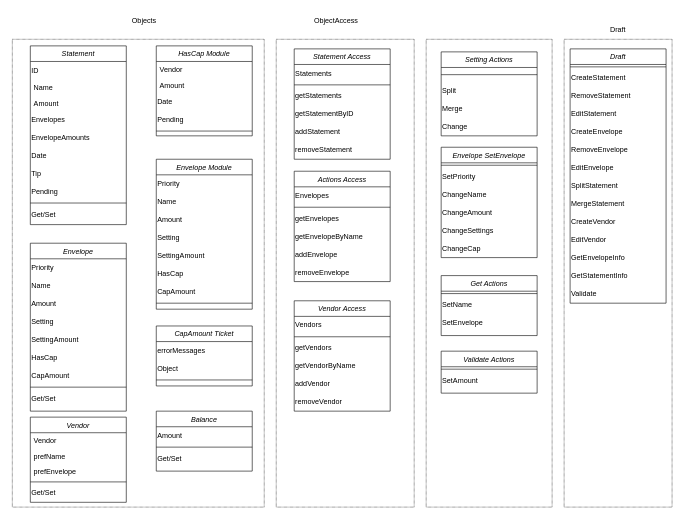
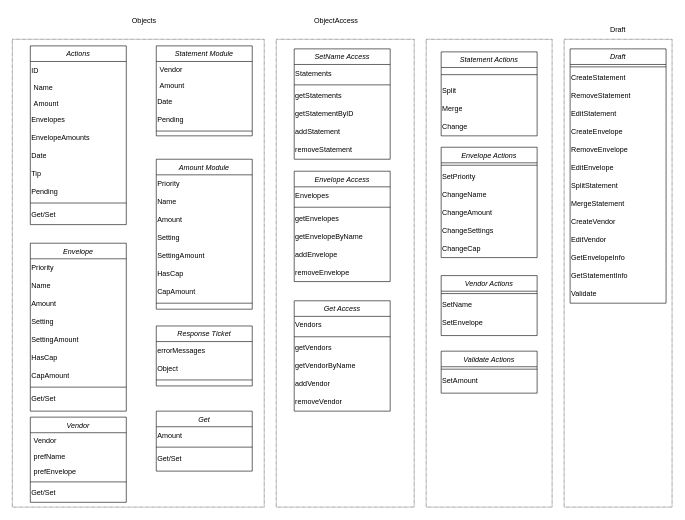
node "Statement": label "Statement" -> "Actions"
node "HasCap Module": label "HasCap Module" -> "Statement Module"
node "Statement Access": label "Statement Access" -> "SetName Access"
node "Setting Actions": label "Setting Actions" -> "Statement Actions"
node "Envelope SetEnvelope": label "Envelope SetEnvelope" -> "Envelope Actions"
node "Envelope Module": label "Envelope Module" -> "Amount Module"
node "Actions Access": label "Actions Access" -> "Envelope Access"
node "Get Actions": label "Get Actions" -> "Vendor Actions"
node "Vendor Access": label "Vendor Access" -> "Get Access"
node "CapAmount Ticket": label "CapAmount Ticket" -> "Response Ticket"
node "Balance": label "Balance" -> "Get"
